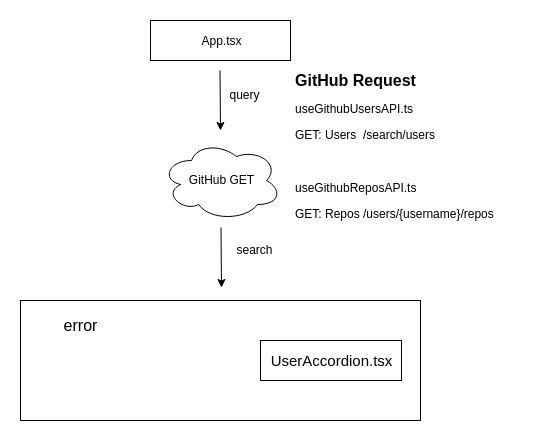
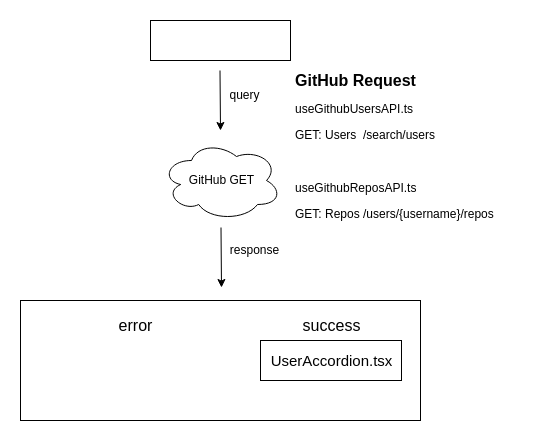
node "App.tsx": removed
node "search": label "search" -> "response"
node "error": moved (81, 326) -> (136, 326)
node "success": added
